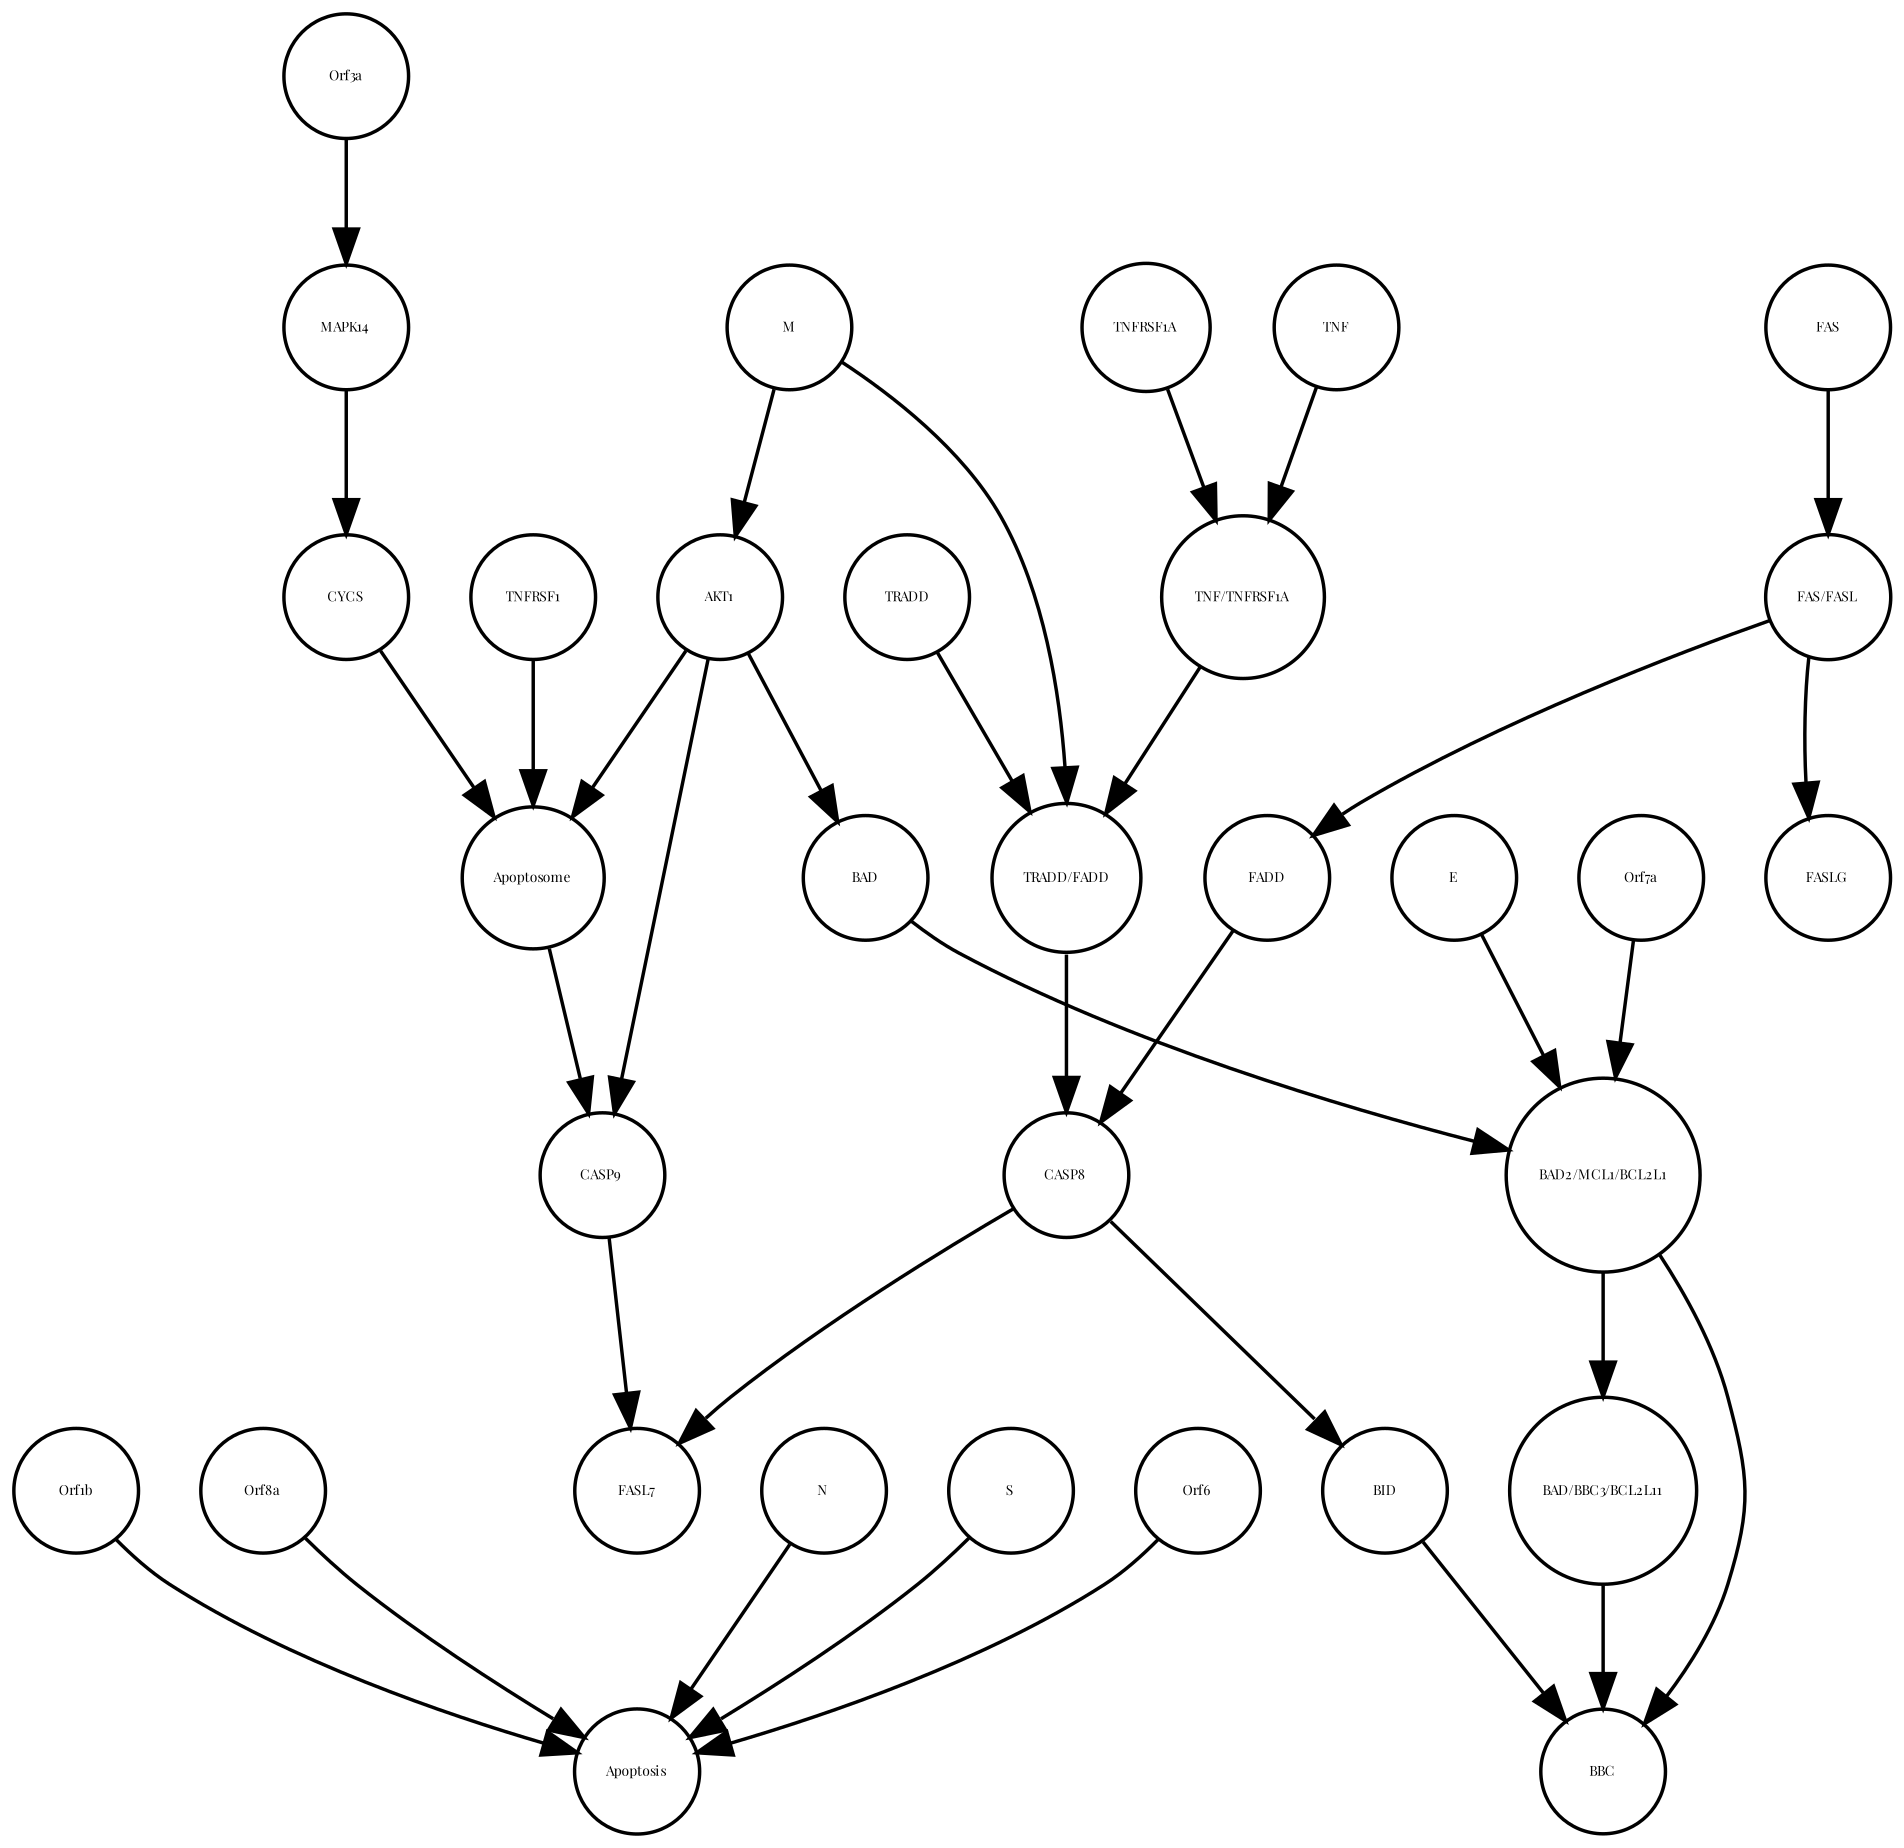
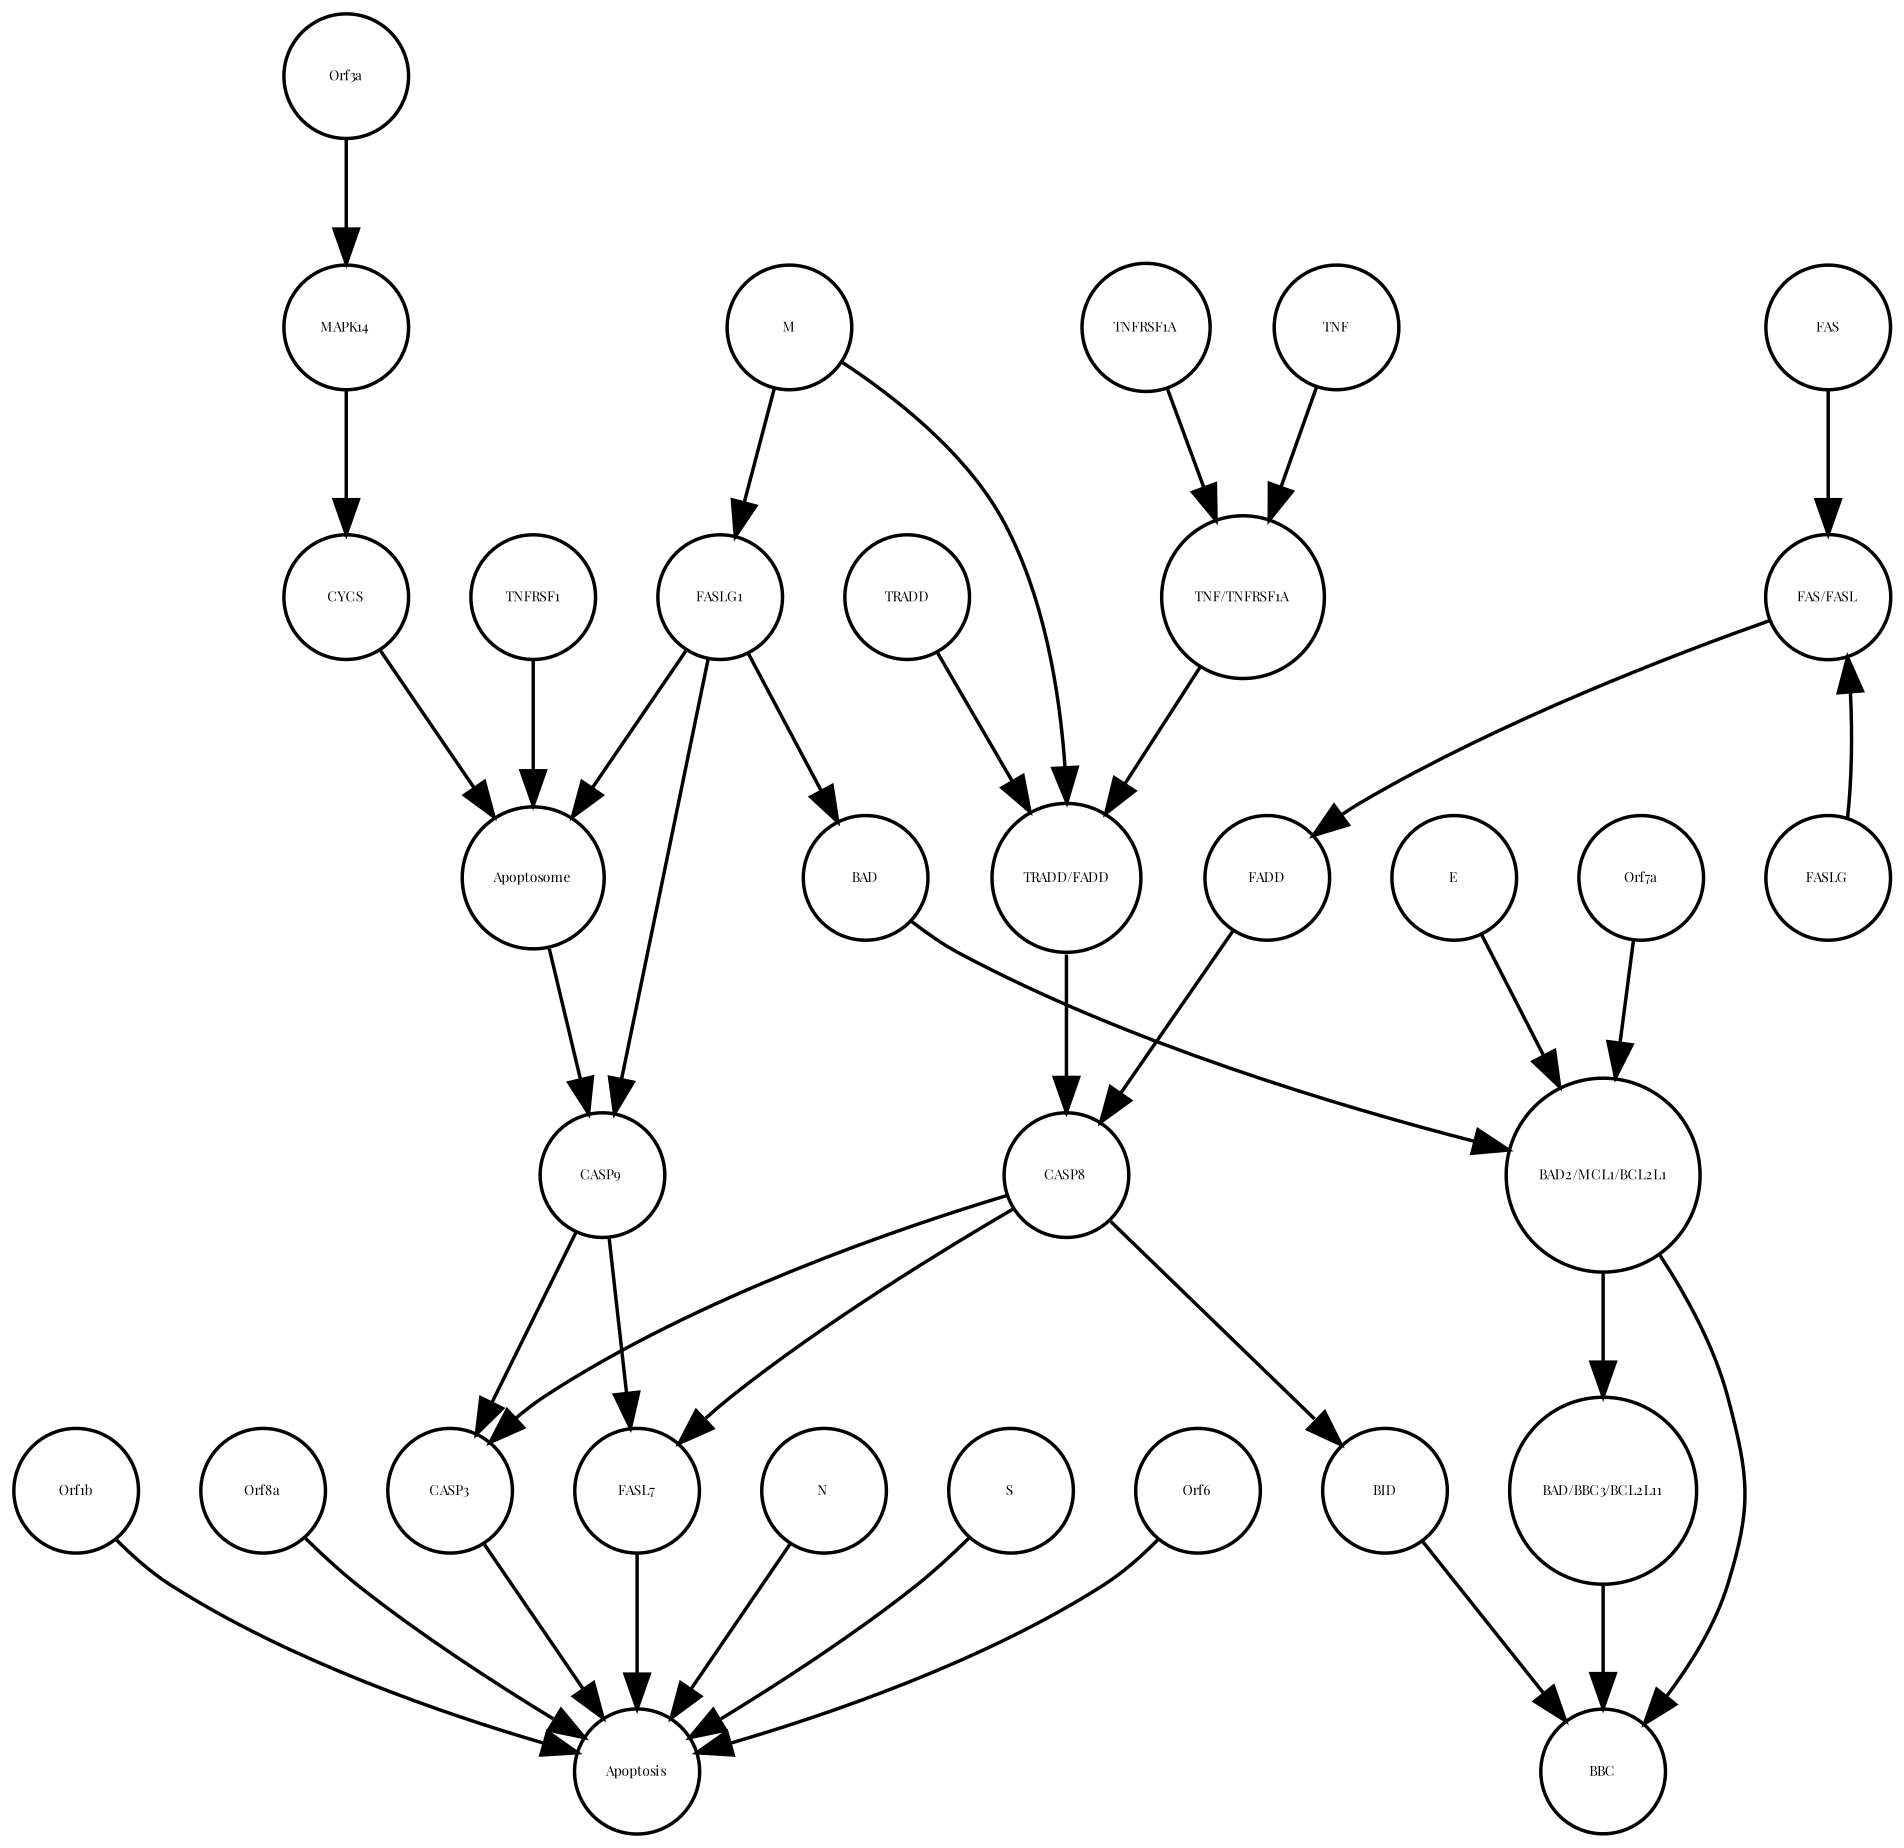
node "AKT1": label "AKT1" -> "FASLG1"
edge "FAS/FASL" -> "FASLG": reversed
node "CASP3": added
edge "FASL7" -> "Apoptosis": added
